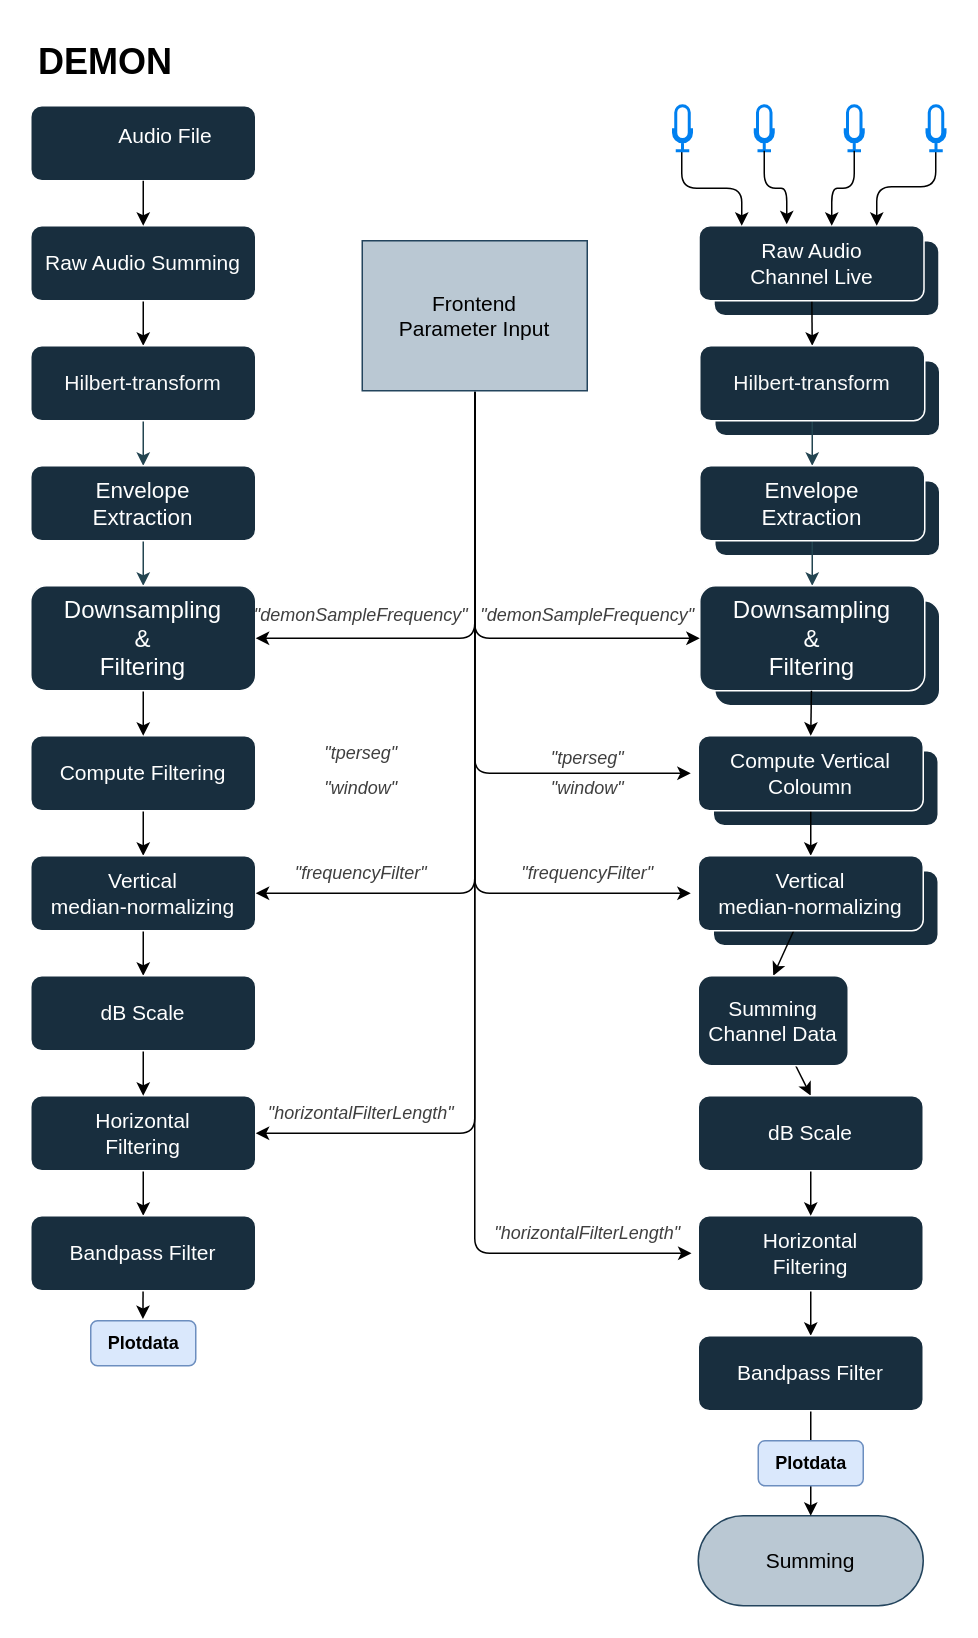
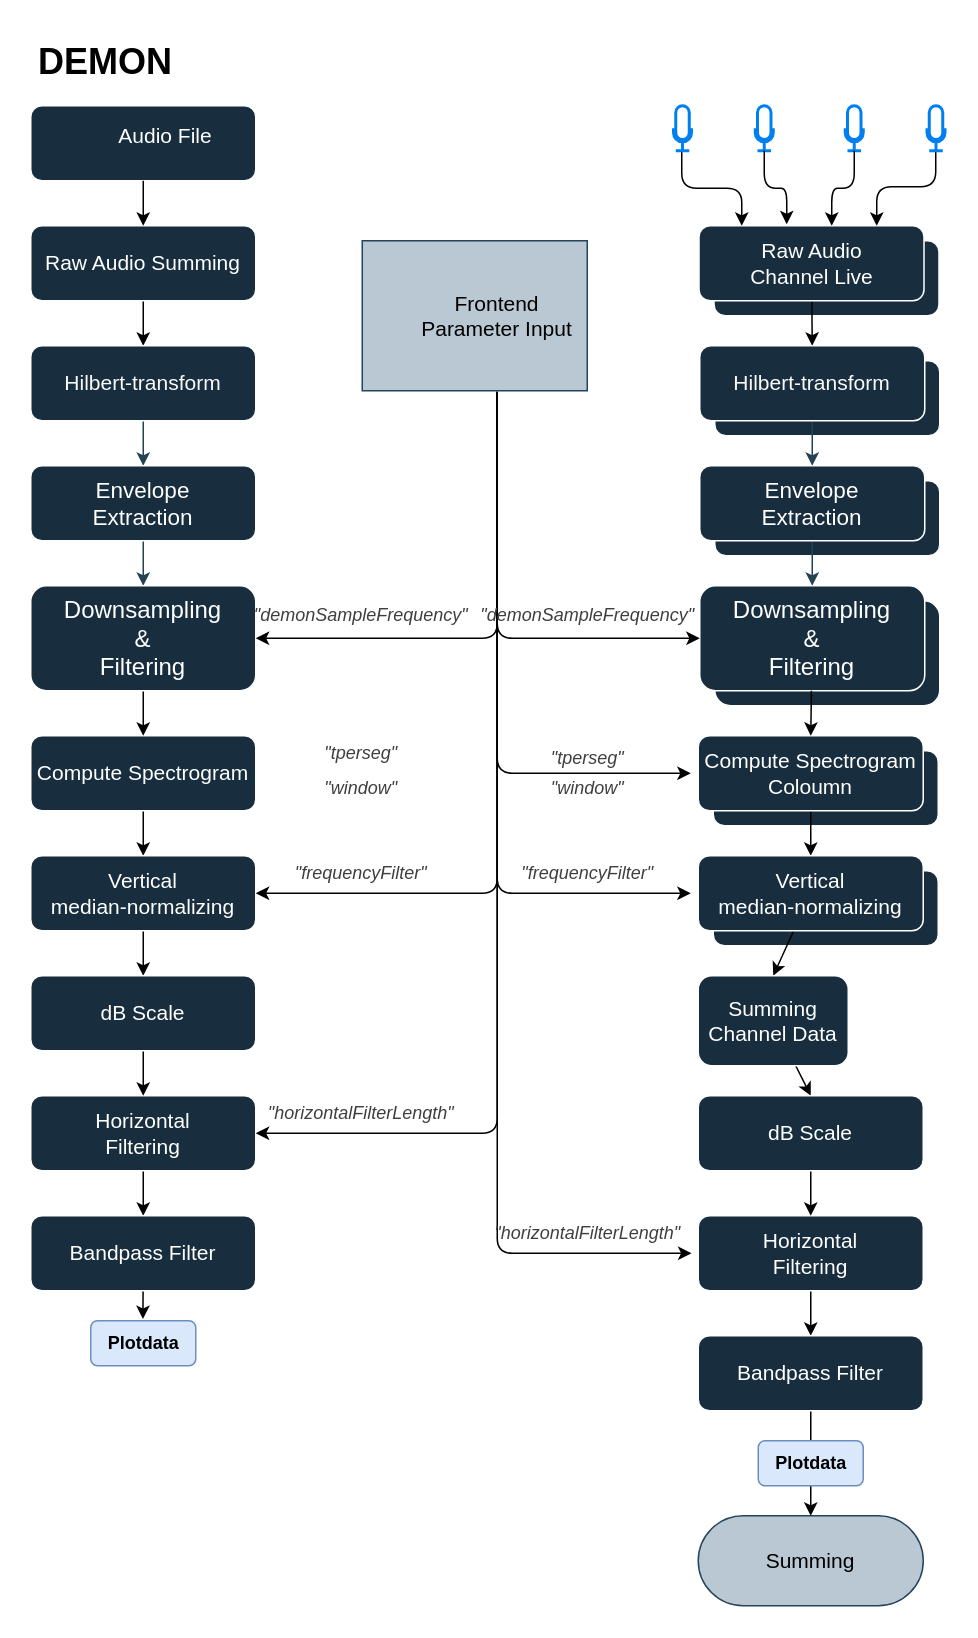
node "Frontend Parameter Input": moved (475, 316) -> (497, 316)
node "Compute Filtering": label "Compute Filtering" -> "Compute Spectrogram"
node "Compute Vertical Coloumn": label "Compute Vertical Coloumn" -> "Compute Spectrogram Coloumn"
